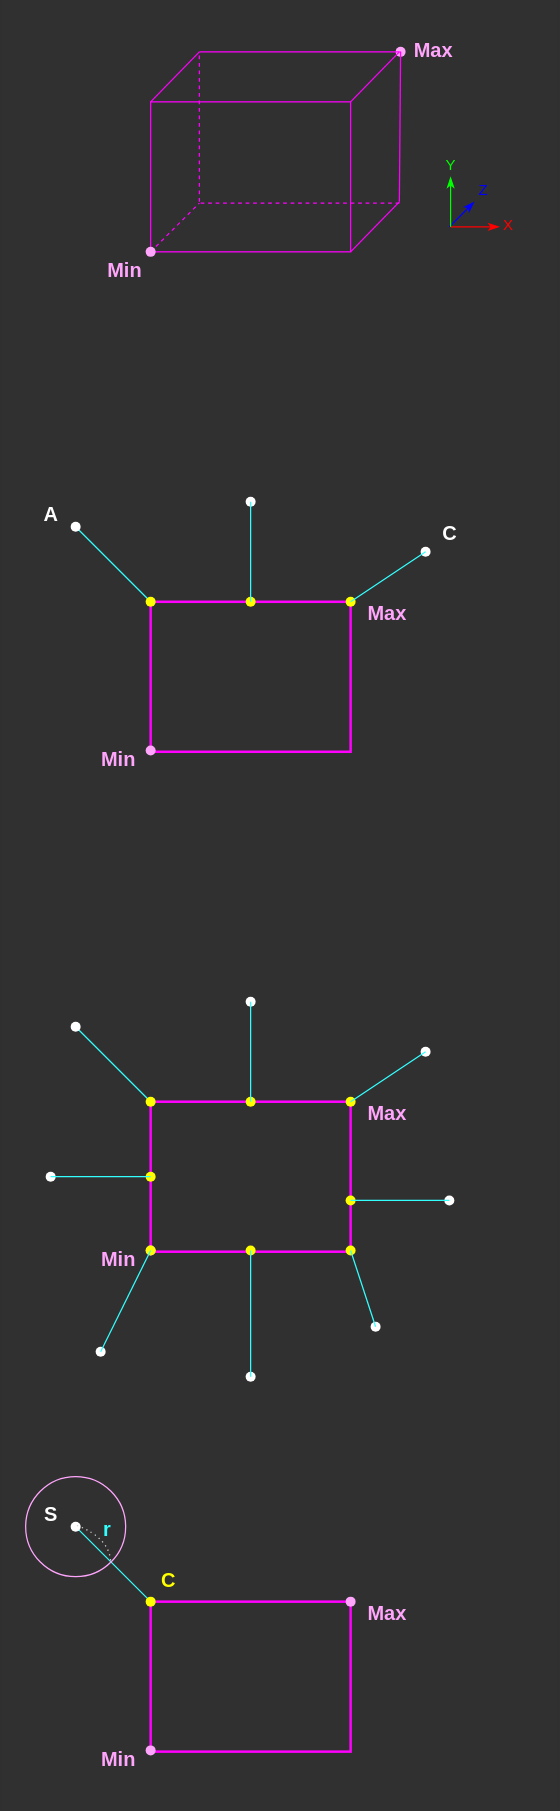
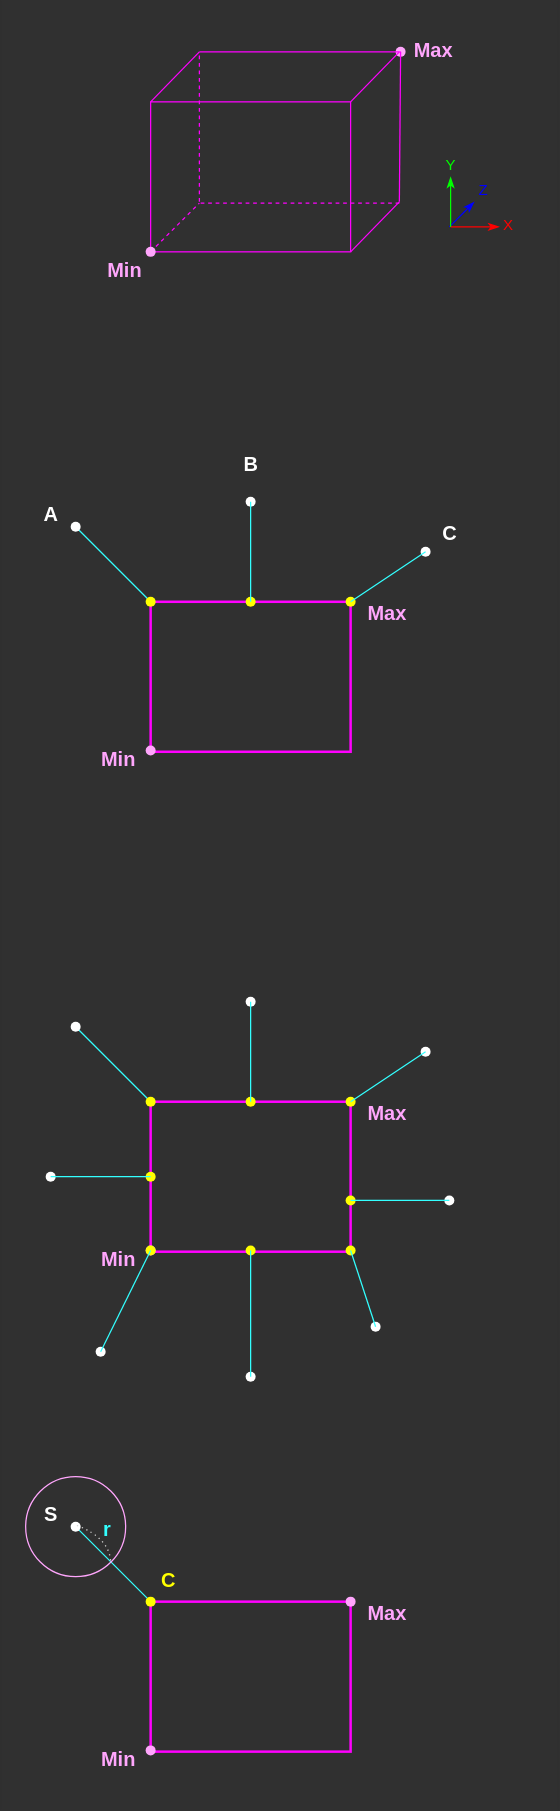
node "B": added
